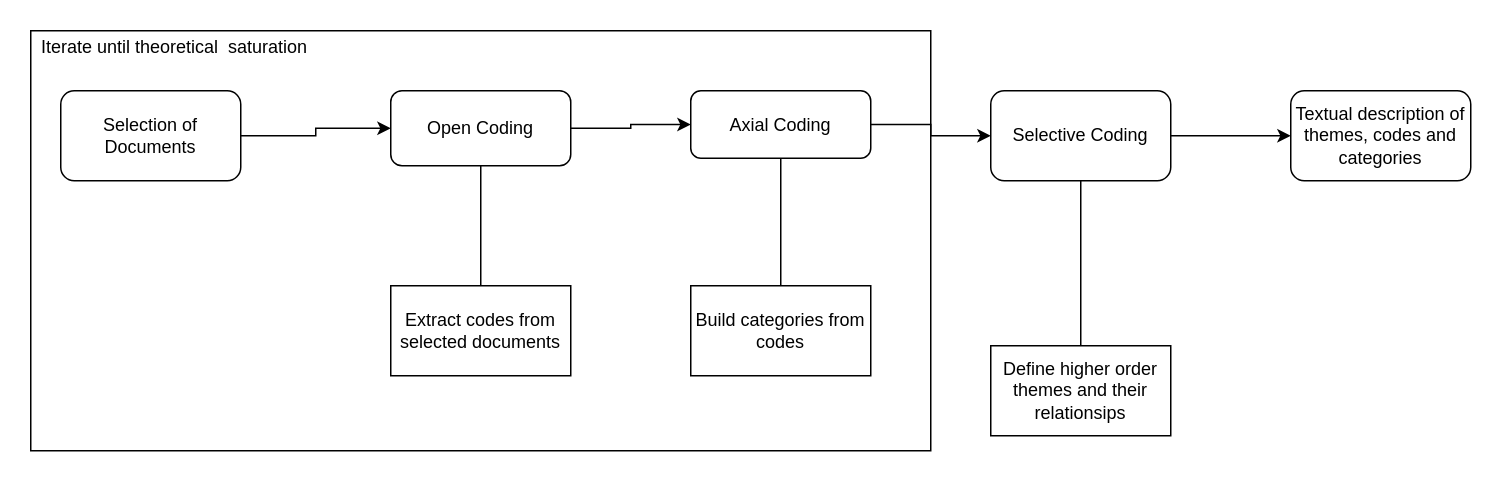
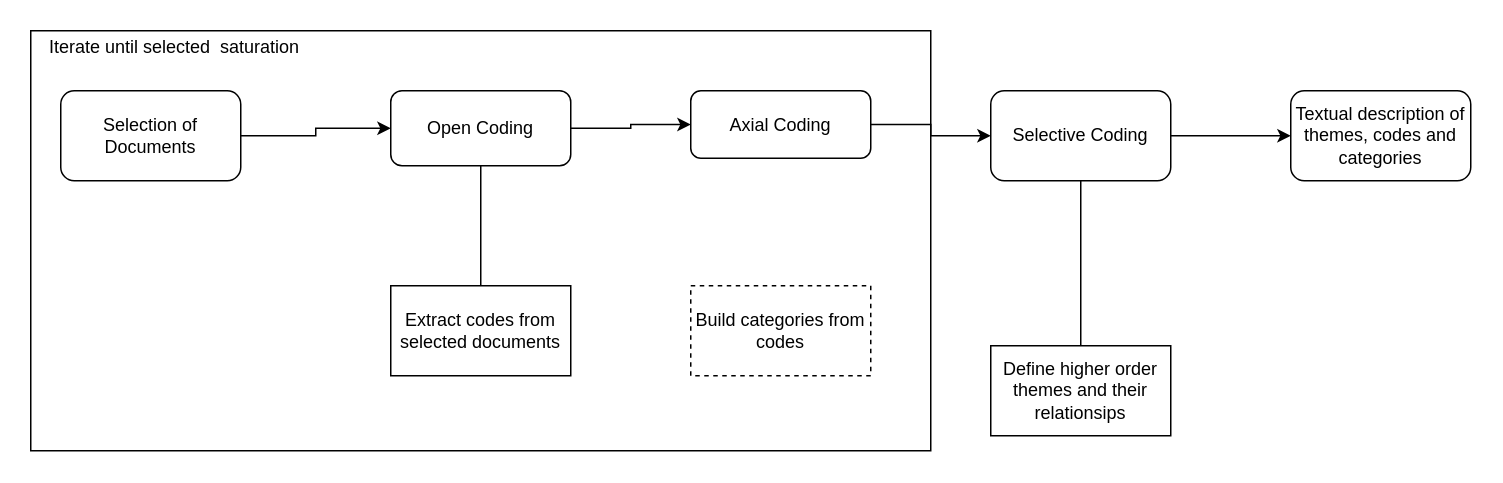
node "Iterate until theoretical saturation": label "Iterate until theoretical saturation" -> "Iterate until selected saturation"
edge "Axial Coding" -- "Build categories from codes": removed
node "Build categories from codes": style solid -> dashed
